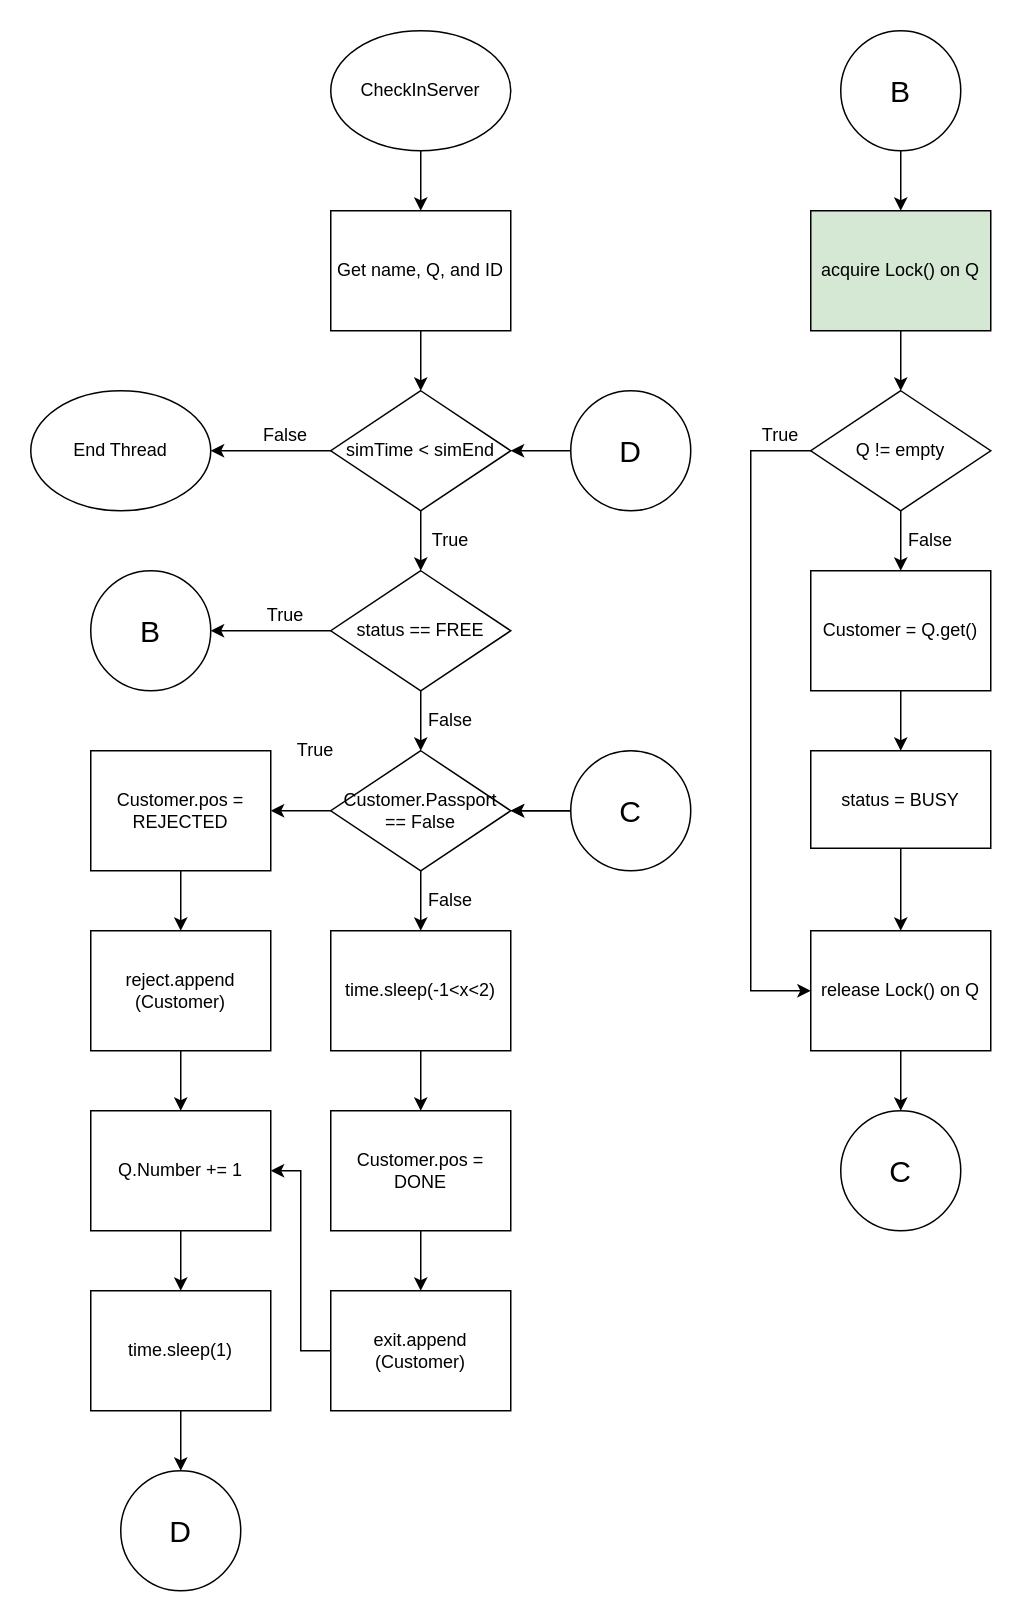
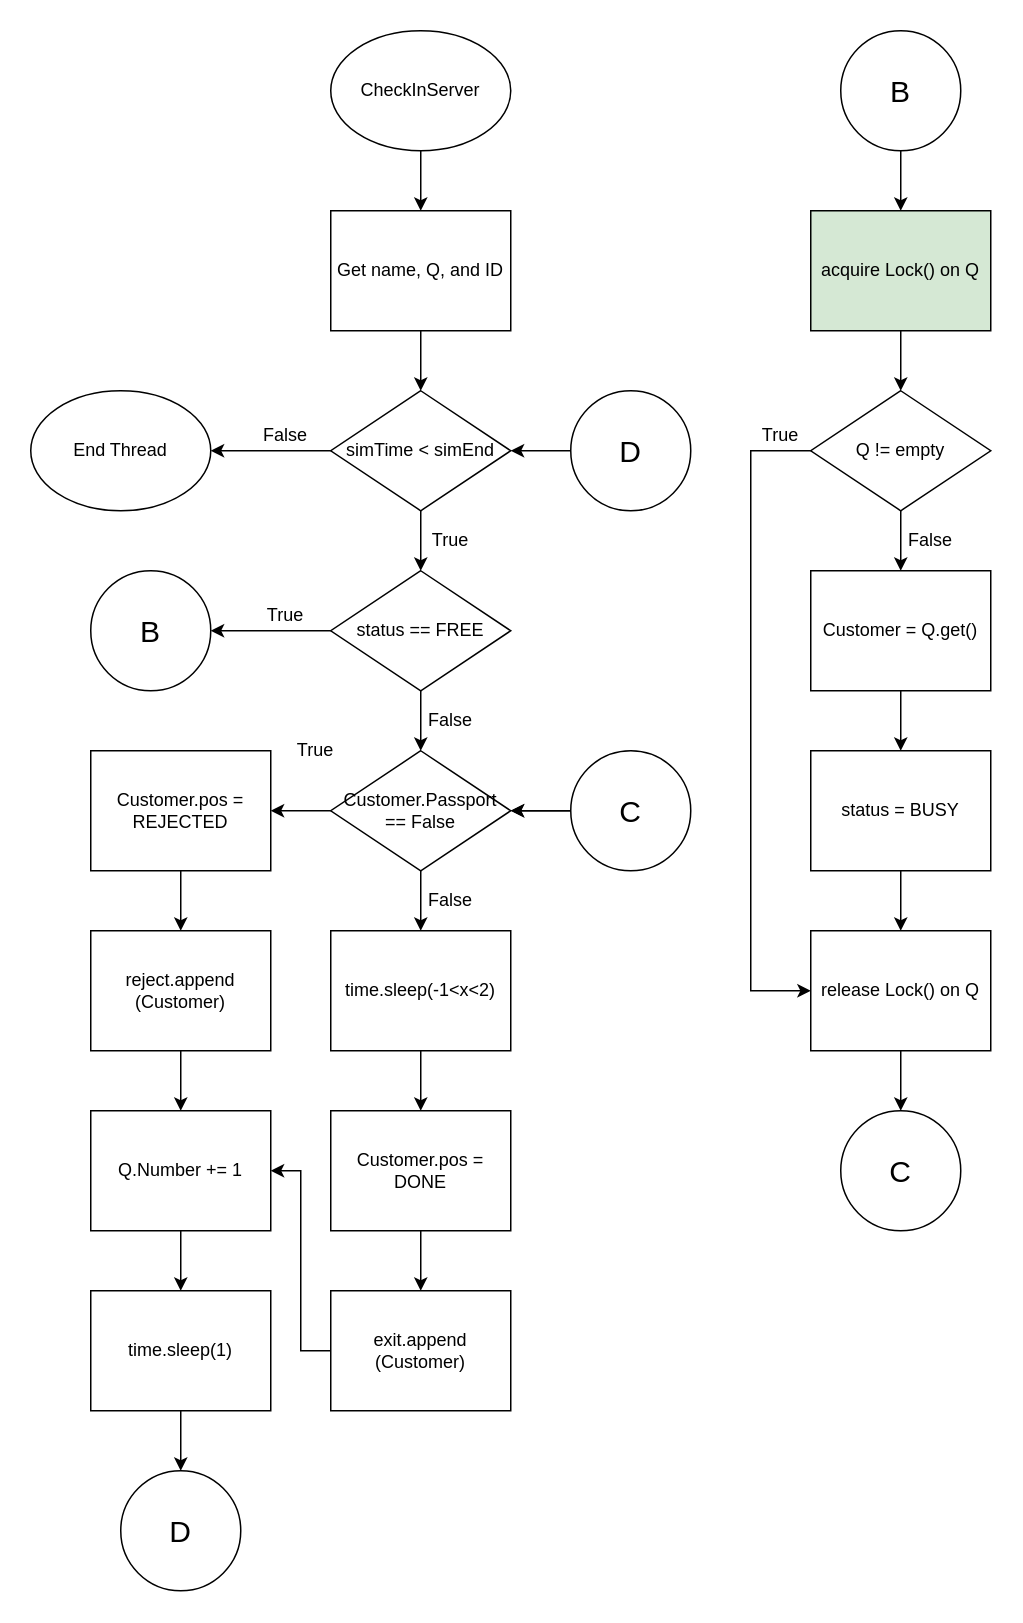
node "status = BUSY": size 180x98 -> 180x120
